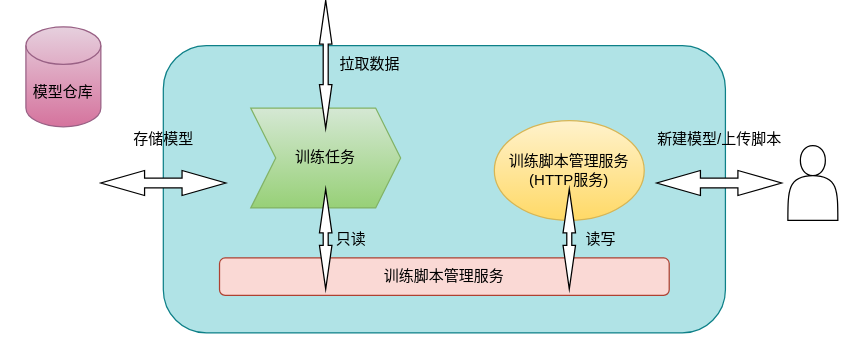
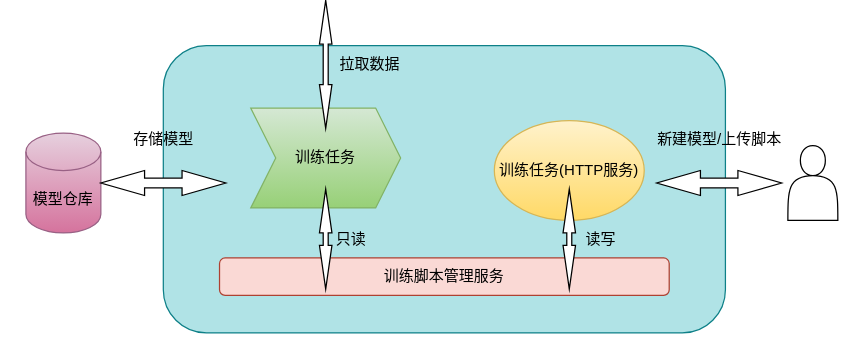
node "模型仓库": moved (63, 77) -> (63, 183)
node "训练脚本管理服务(HTTP服务)": label "训练脚本管理服务(HTTP服务)" -> "训练任务(HTTP服务)"
